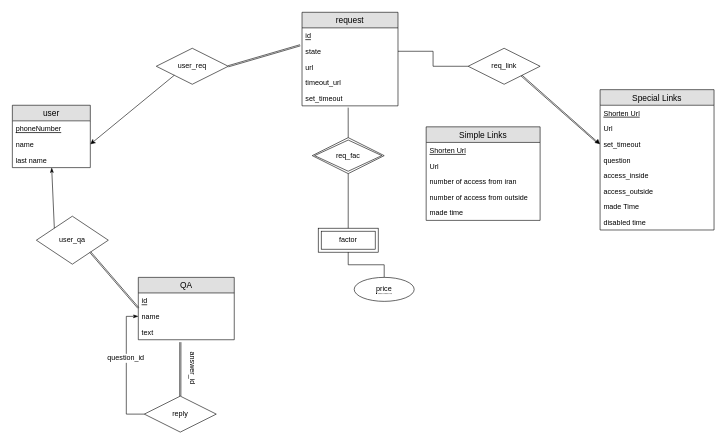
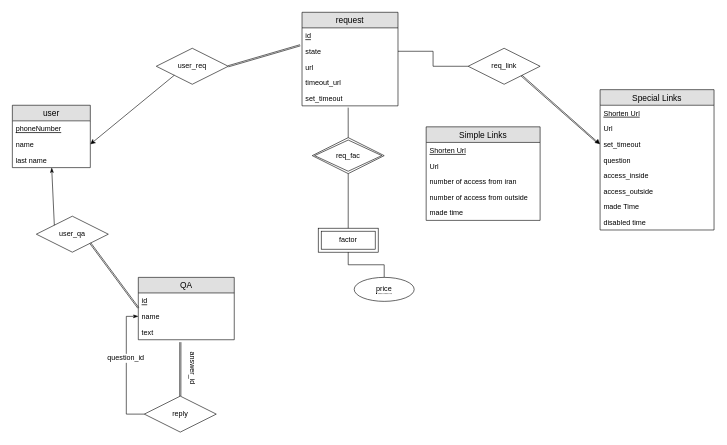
node "user_qa": size 72x48 -> 72x36
